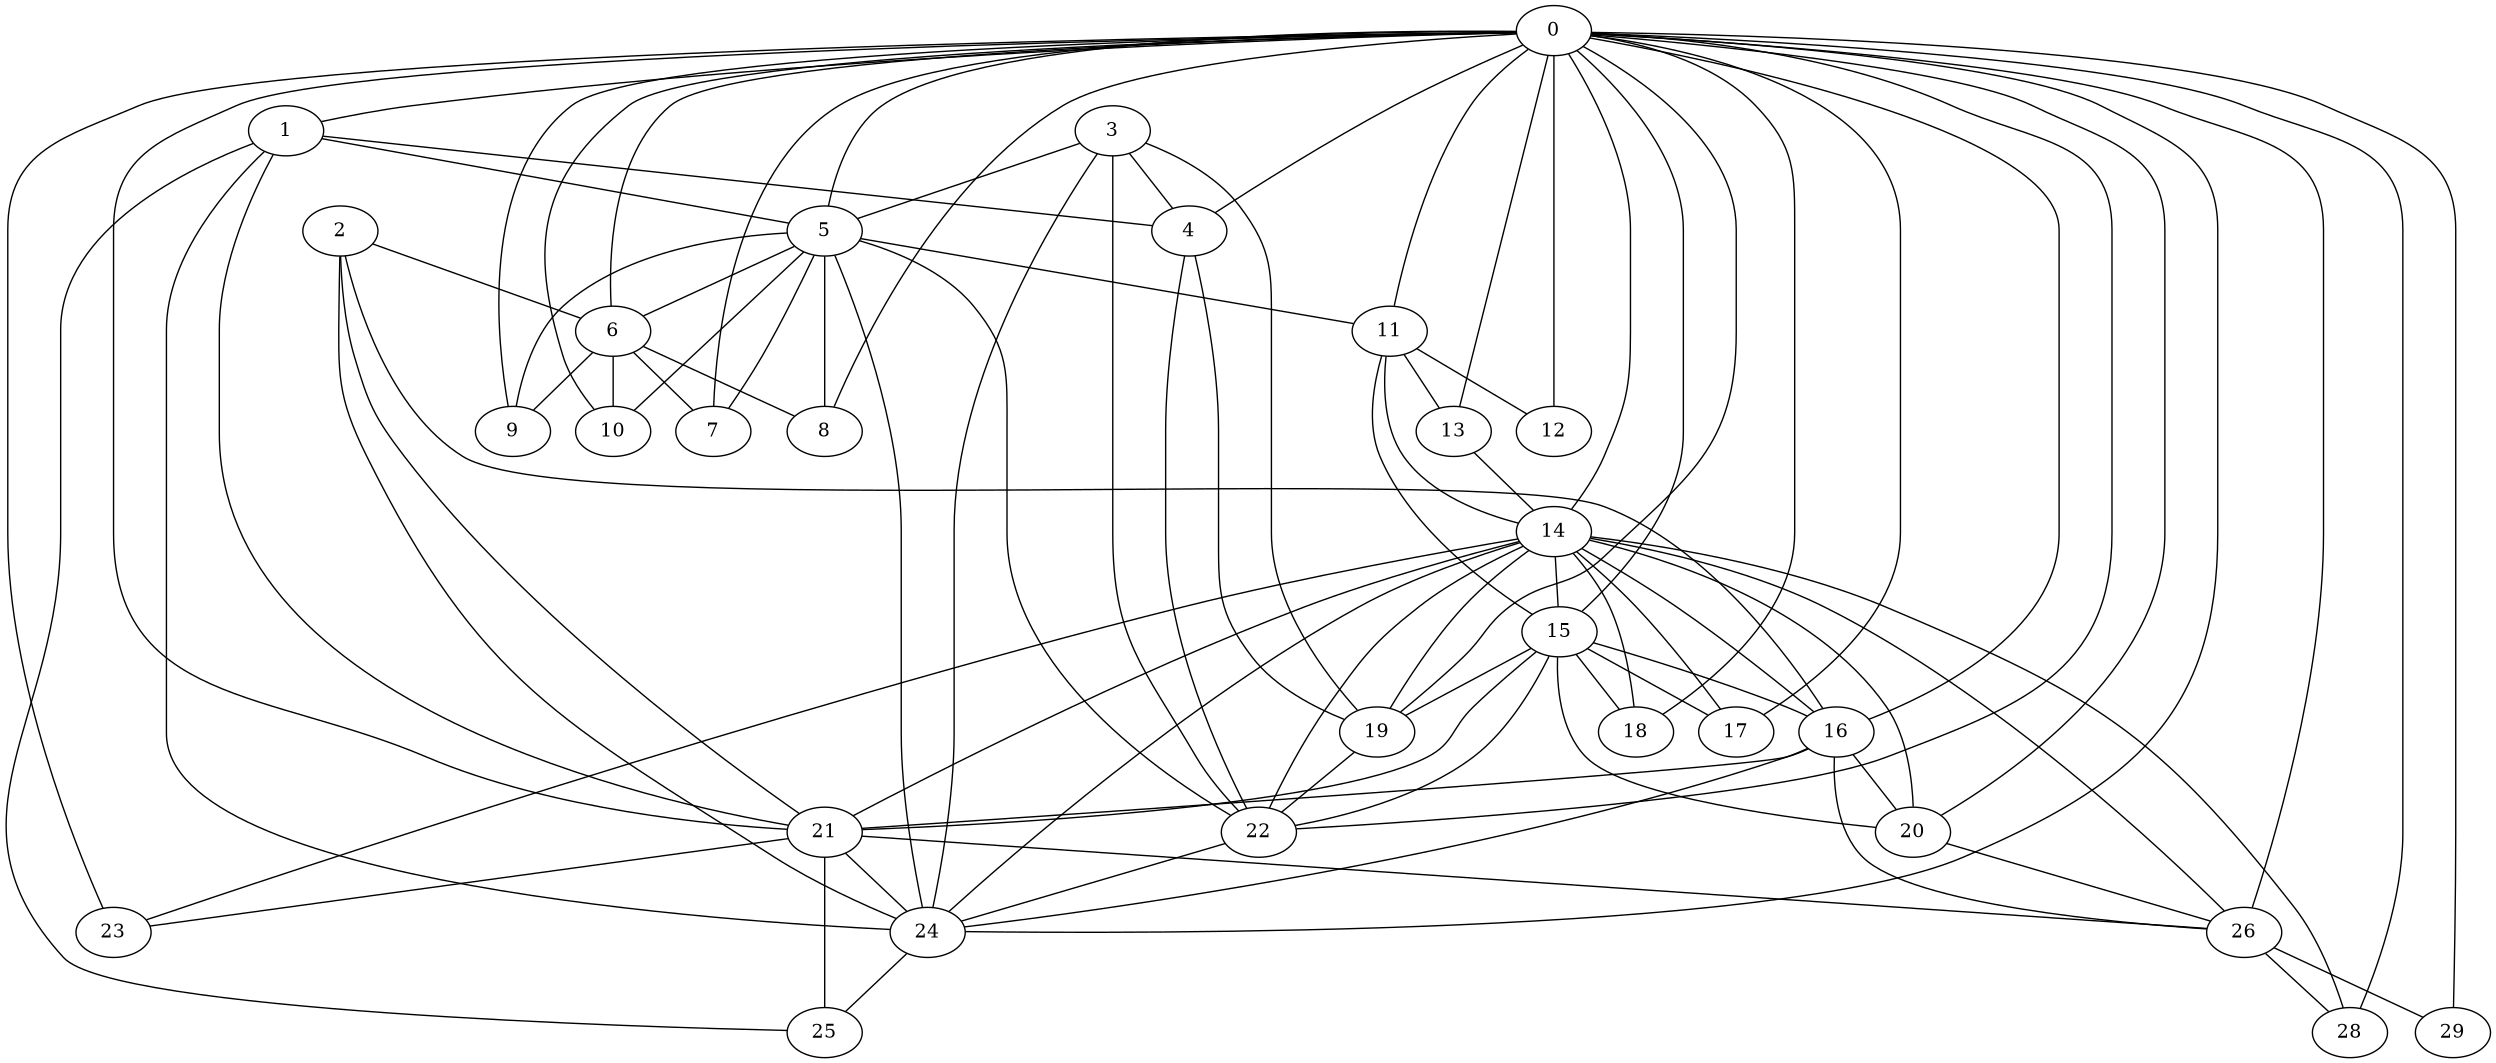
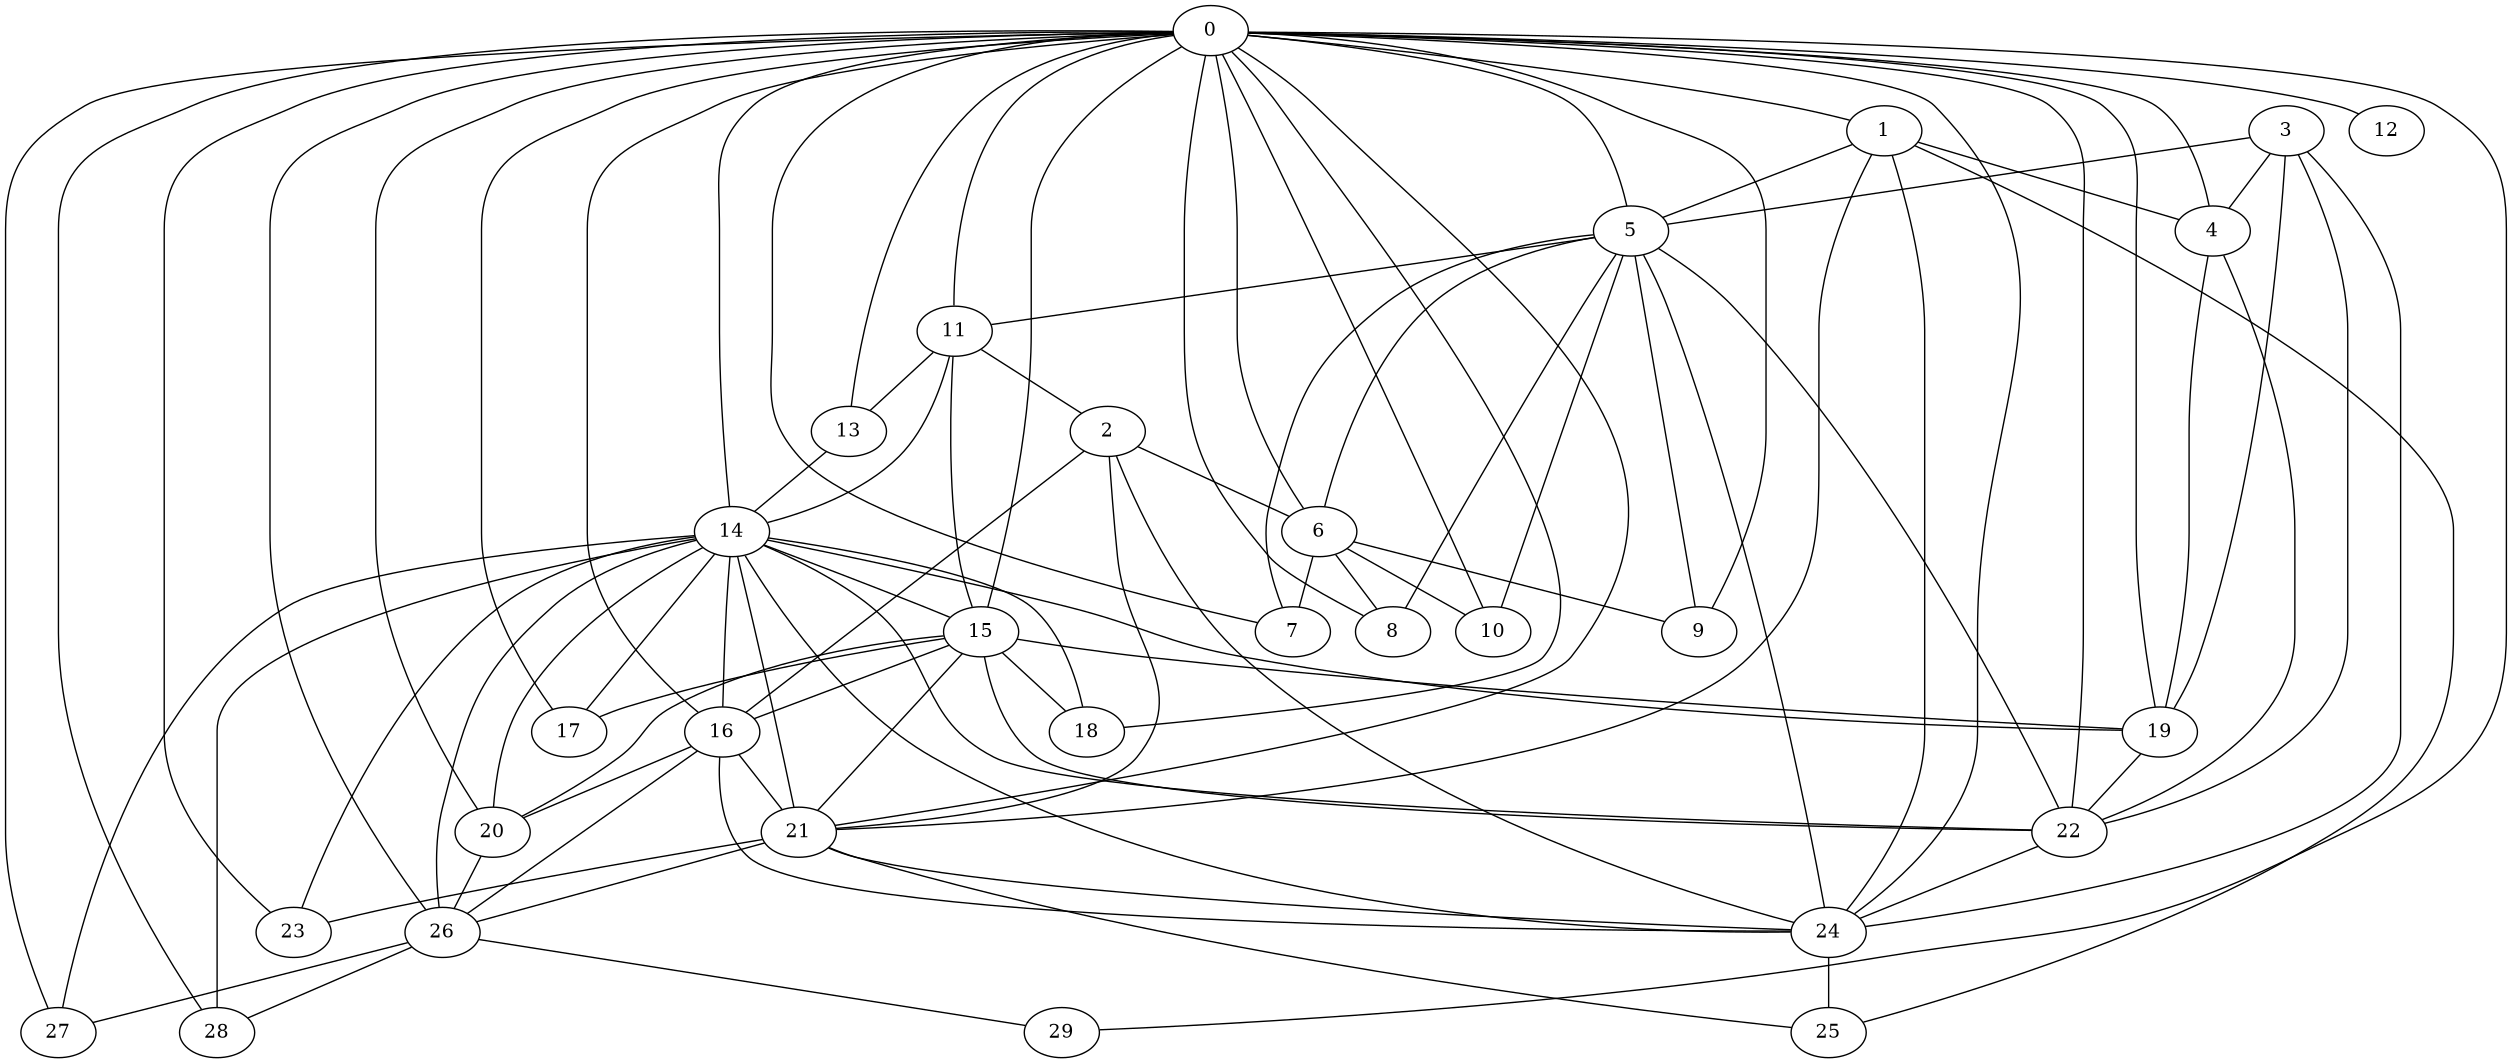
edge "11" -- "12": now "11" -- "2"
node "27": added
